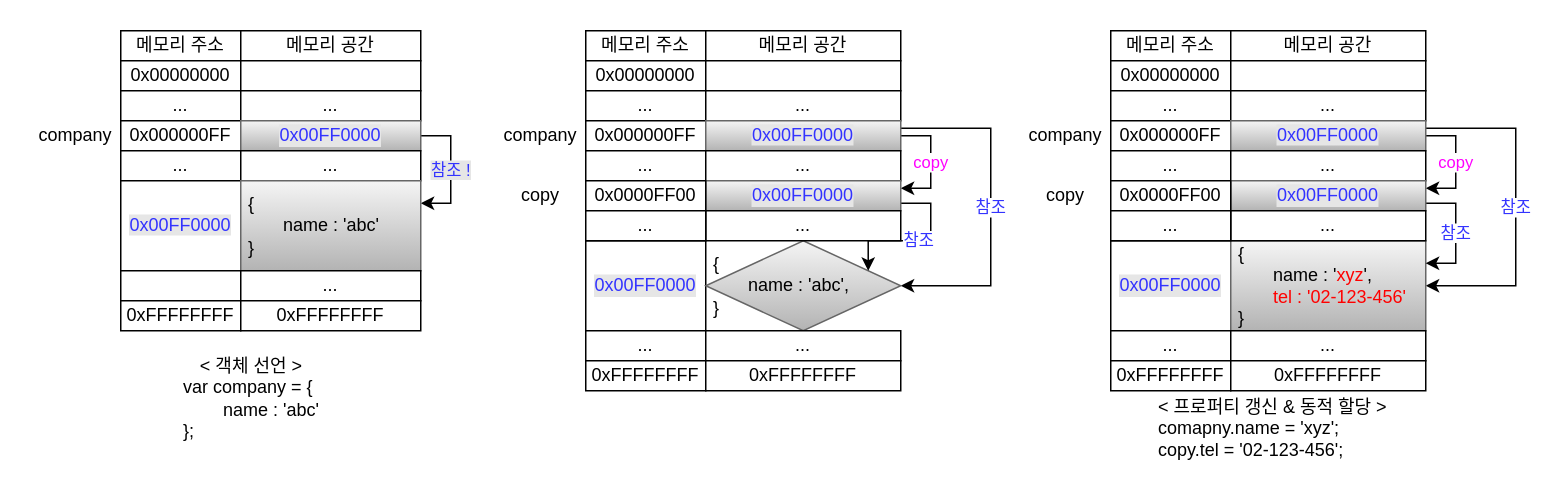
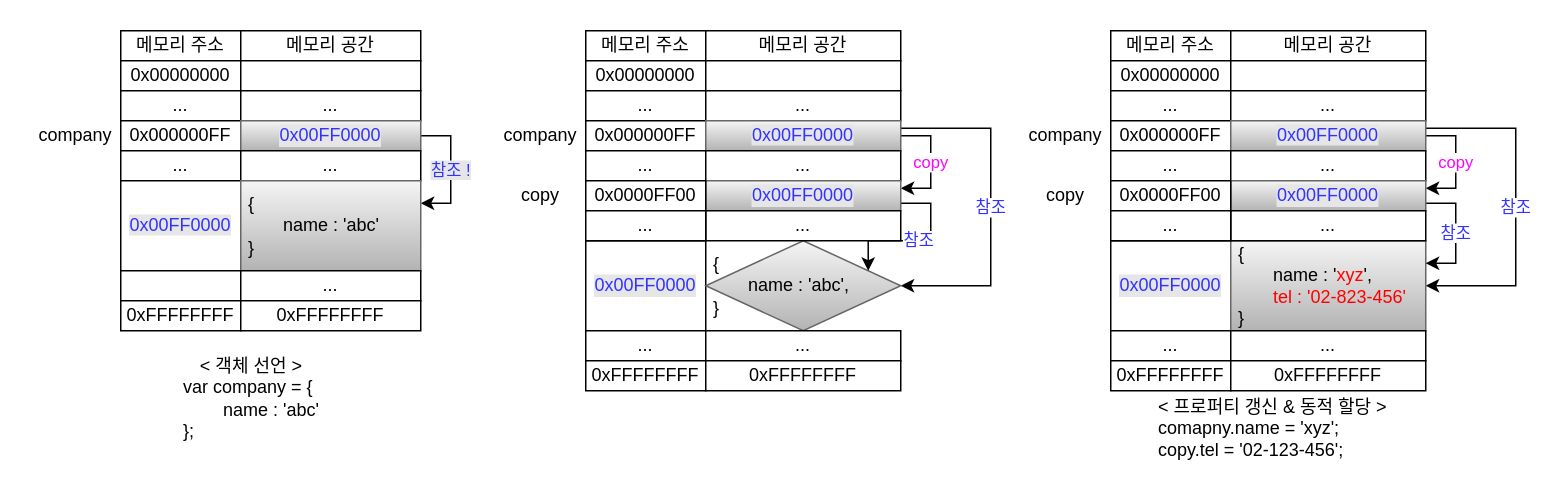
node "{ name : 'xyz', tel : '02-123-456' }": label "{ name : 'xyz', tel : '02-123-456' }" -> "{ name : 'xyz', tel : '02-823-456' }"
